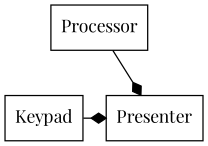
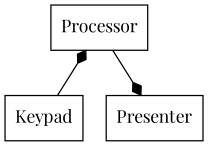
edge "Keypad" -> "Presenter": now "Keypad" -> "Processor"
